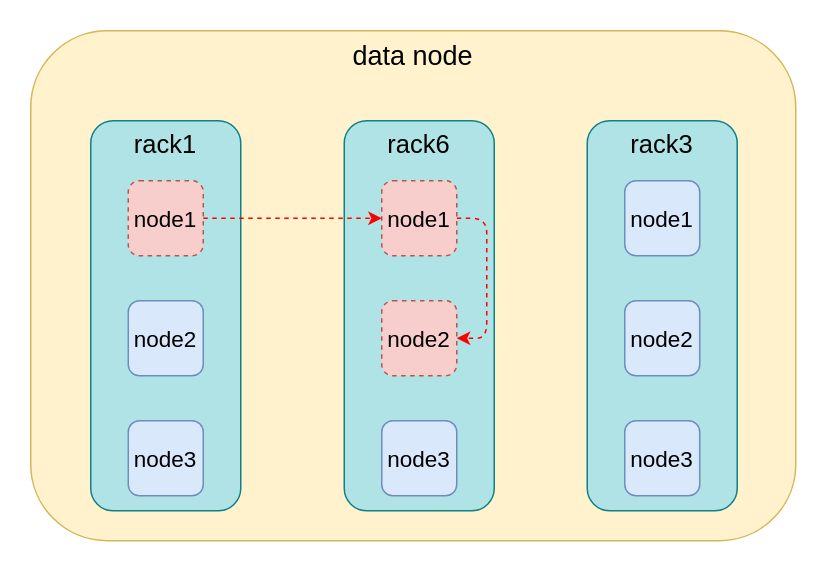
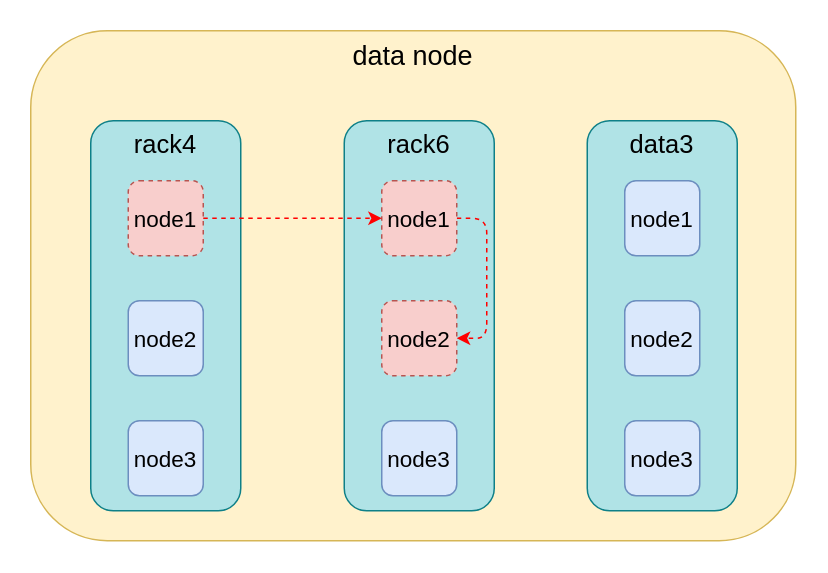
node "rack1": label "rack1" -> "rack4"
node "rack3": label "rack3" -> "data3"
